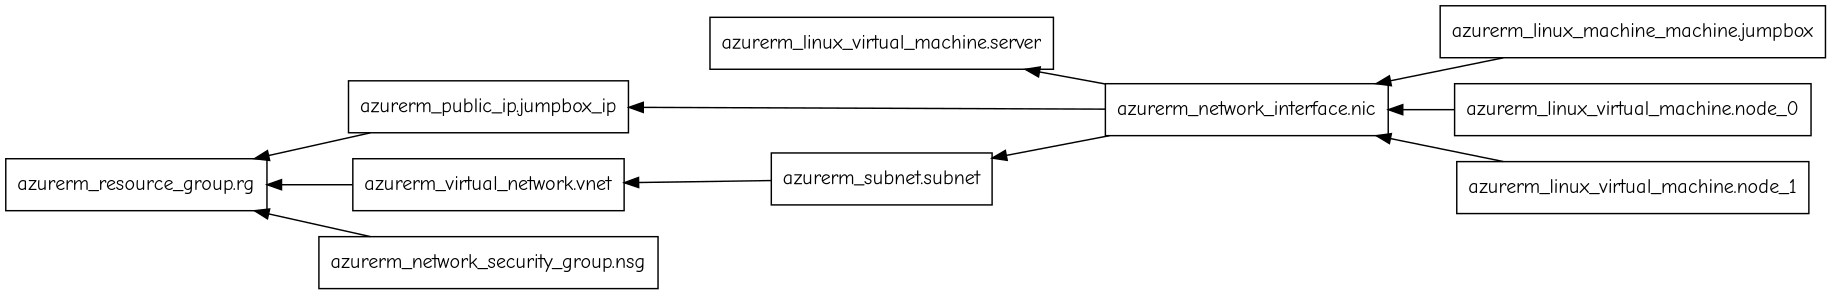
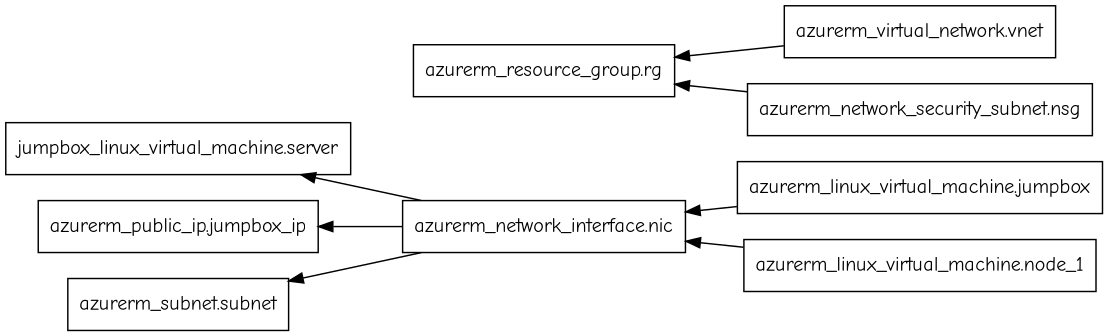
node "azurerm_linux_machine_machine.jumpbox": label "azurerm_linux_machine_machine.jumpbox" -> "azurerm_linux_virtual_machine.jumpbox"
node "azurerm_linux_virtual_machine.server": label "azurerm_linux_virtual_machine.server" -> "jumpbox_linux_virtual_machine.server"
node "azurerm_linux_virtual_machine.node_0": removed
edge "azurerm_public_ip.jumpbox_ip" -> "azurerm_resource_group.rg": removed
edge "azurerm_subnet.subnet" -> "azurerm_virtual_network.vnet": removed
node "azurerm_network_security_group.nsg": label "azurerm_network_security_group.nsg" -> "azurerm_network_security_subnet.nsg"
